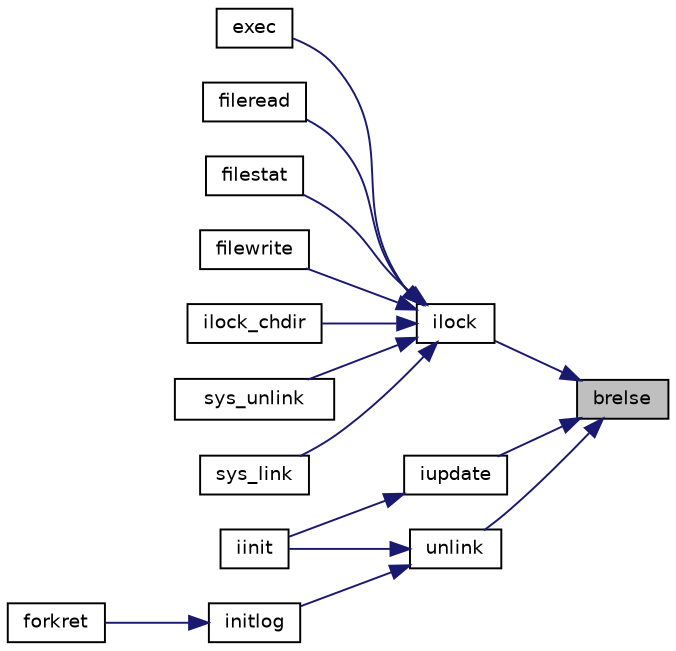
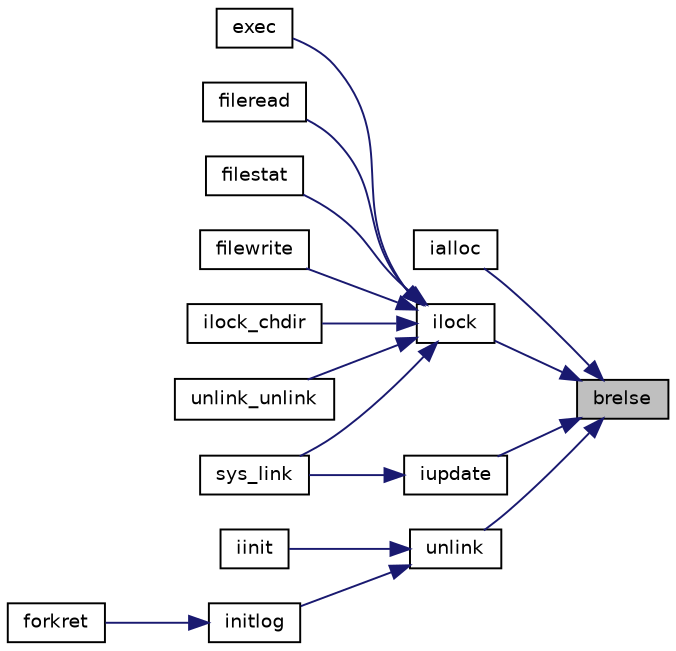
node "ialloc": added
node "sys_unlink": label "sys_unlink" -> "unlink_unlink"
edge "iinit" -> "iupdate": now "sys_link" -> "iupdate"
